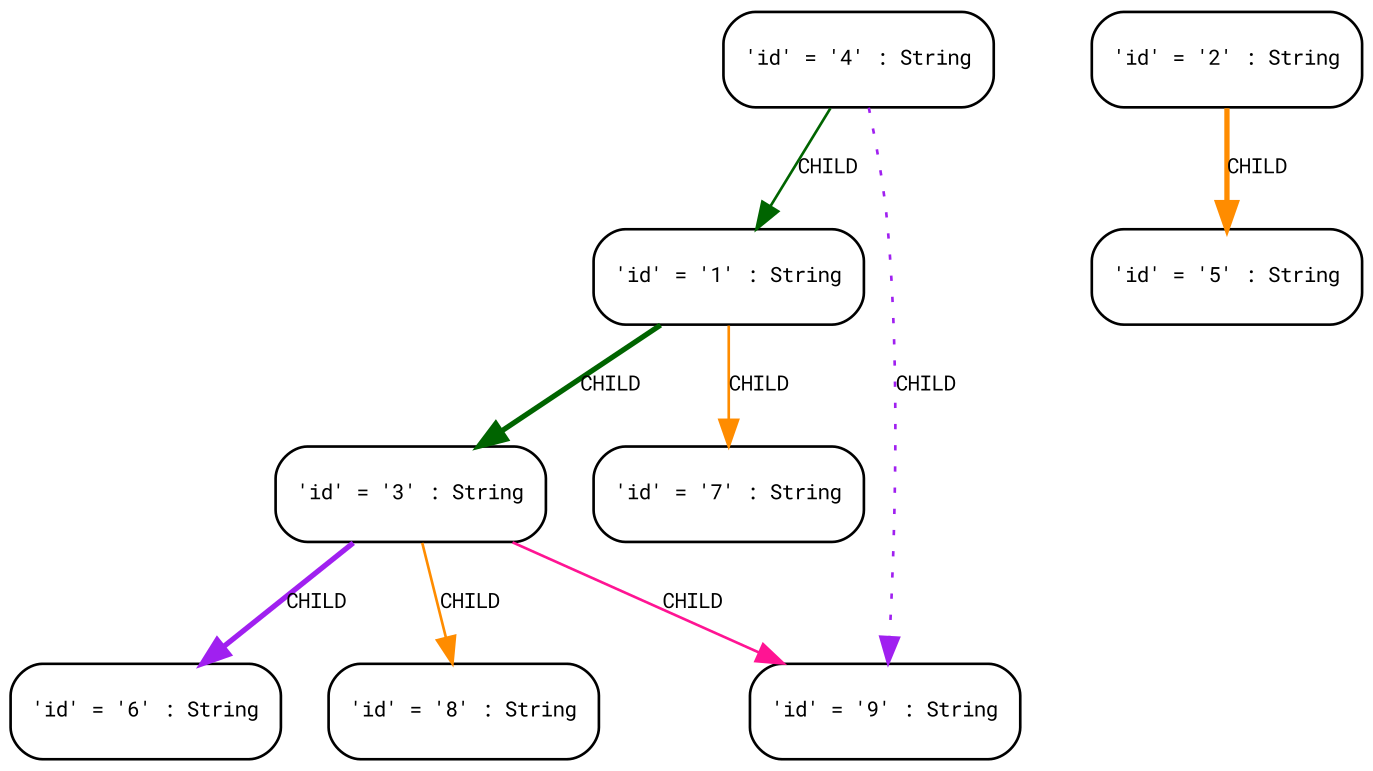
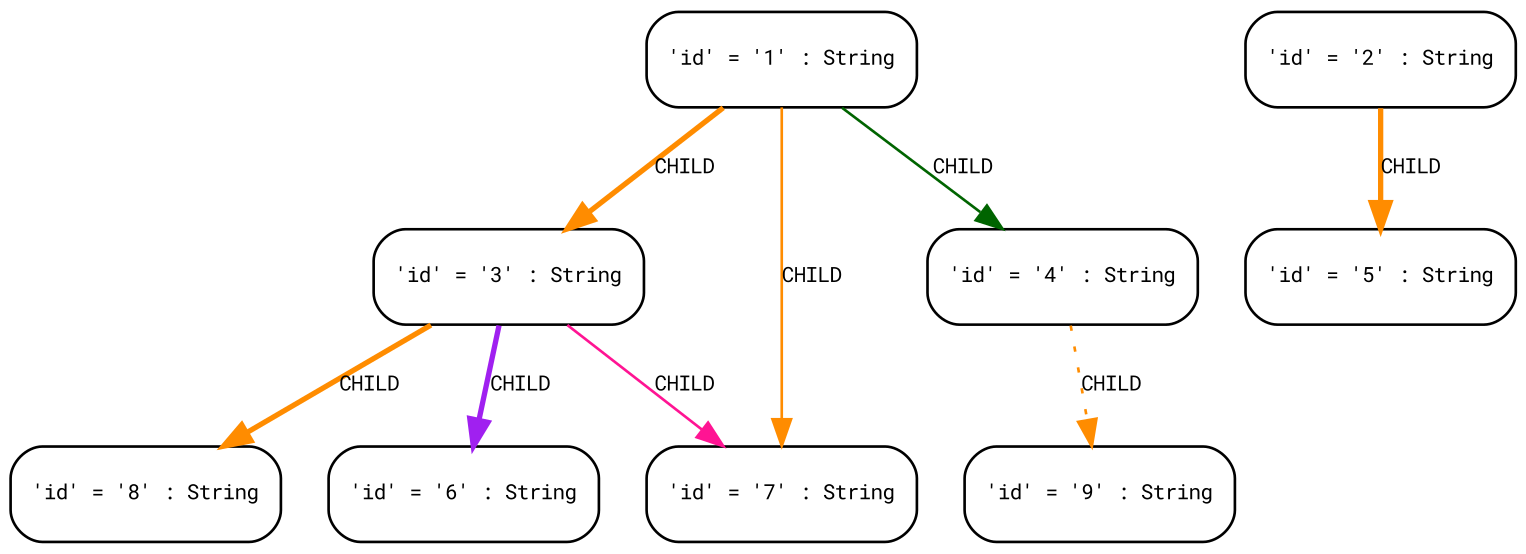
edge "'id' = '4' : String" -> "'id' = '1' : String": reversed
edge "'id' = '4' : String" -> "'id' = '9' : String": color purple -> darkorange
edge "'id' = '1' : String" -> "'id' = '3' : String": color darkgreen -> darkorange
edge "'id' = '3' : String" -> "'id' = '8' : String": style solid -> bold
edge "'id' = '3' : String" -> "'id' = '9' : String": now "'id' = '3' : String" -> "'id' = '7' : String"
